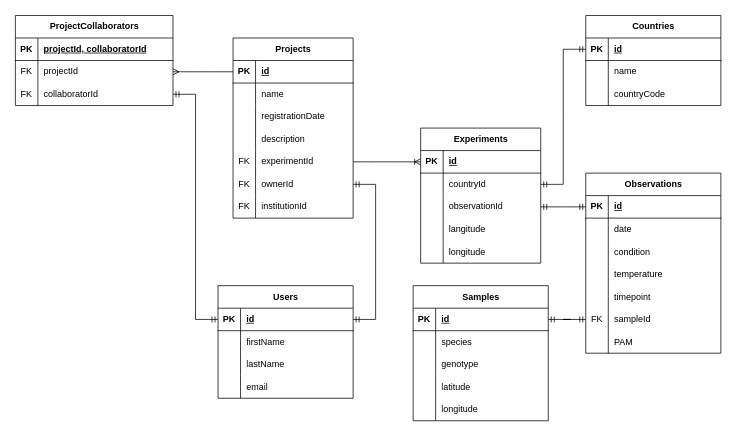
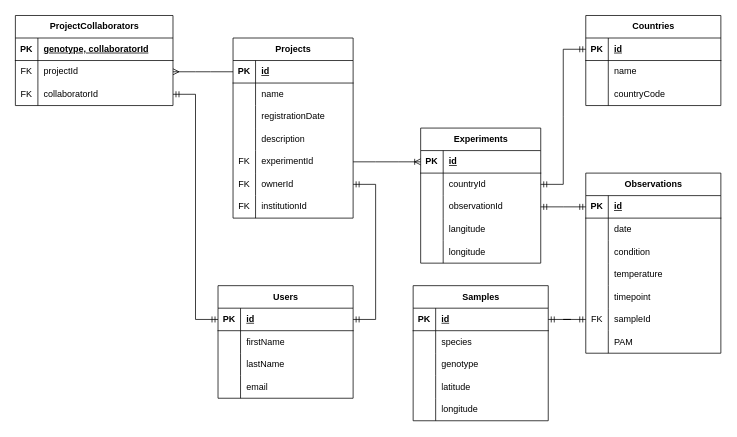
node "projectId, collaboratorId": label "projectId, collaboratorId" -> "genotype, collaboratorId"
